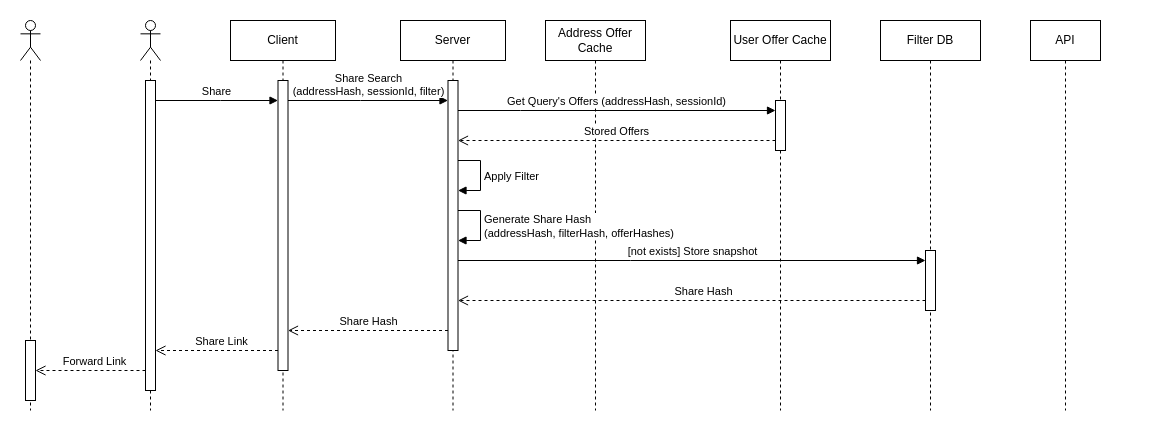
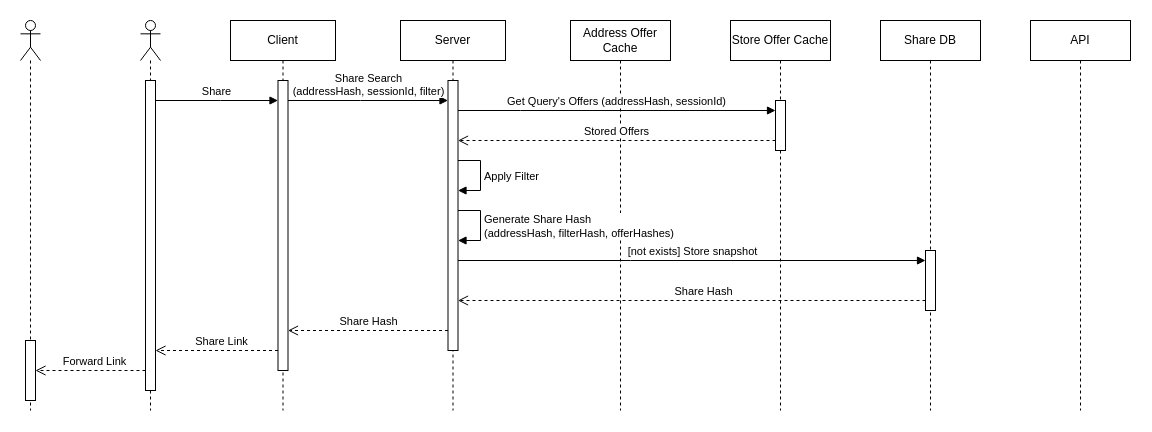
node "User Offer Cache": label "User Offer Cache" -> "Store Offer Cache"
node "Filter DB": label "Filter DB" -> "Share DB"
node "Address Offer Cache": moved (596, 216) -> (621, 216)
node "API": size 70x390 -> 100x390
